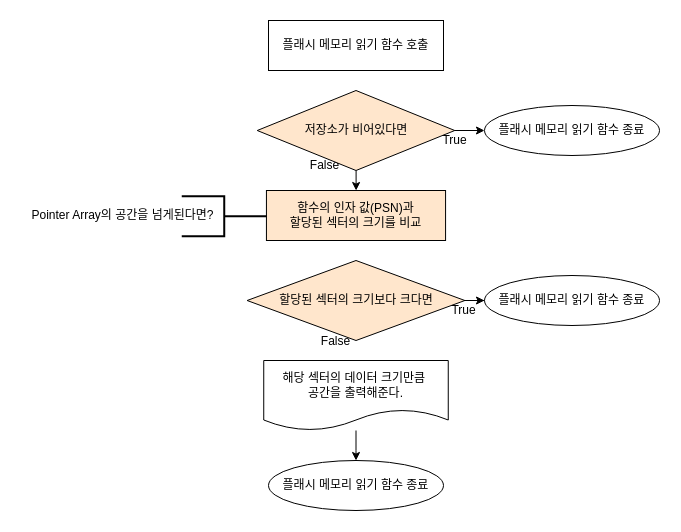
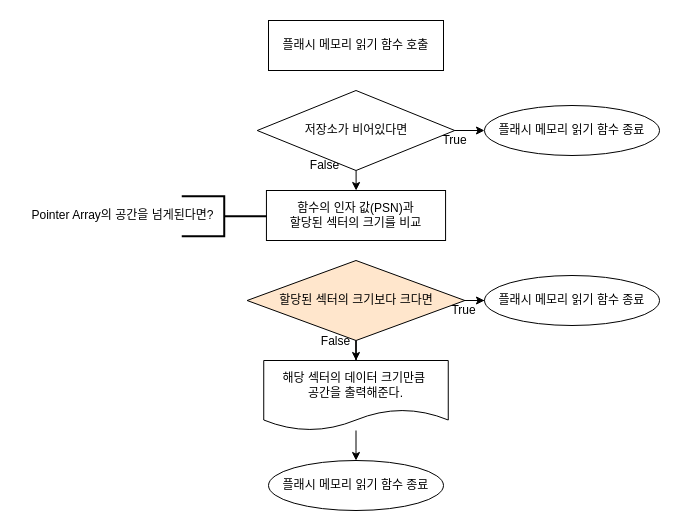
node "저장소가 비어있다면": fillcolor #ffe6cc -> #ffffff
node "함수의 인자 값(PSN)과 할당된 섹터의 크기를 비교": fillcolor #ffe6cc -> #ffffff
edge "할당된 섹터의 크기보다 크다면" -> "해당 섹터의 데이터 크기만큼 공간을 출력해준다.": added
